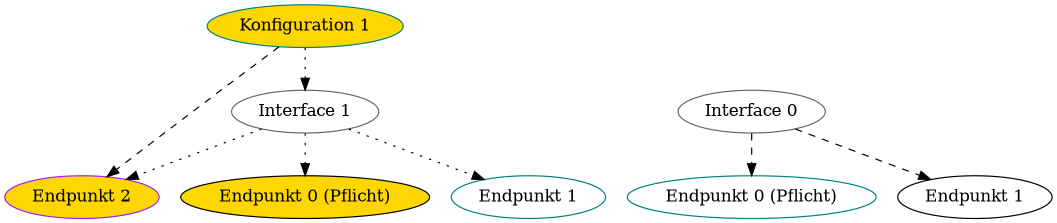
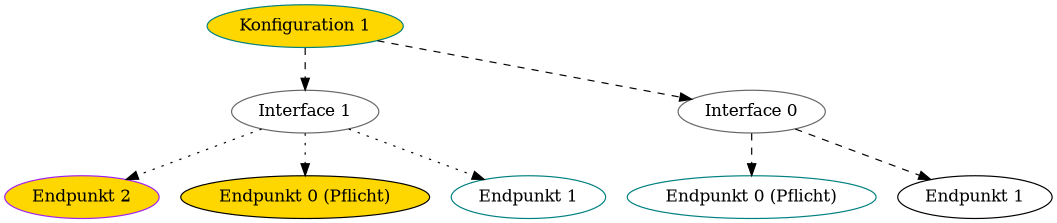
edge "Konfiguration 1" -> "Interface 1": style dotted -> dashed
edge "Konfiguration 1" -> "Endpunkt 2": now "Konfiguration 1" -> "Interface 0"
